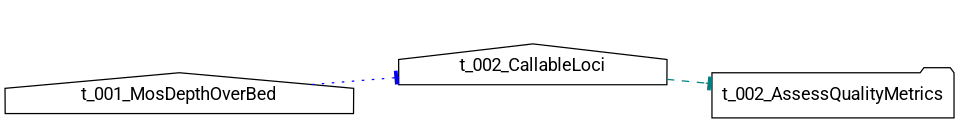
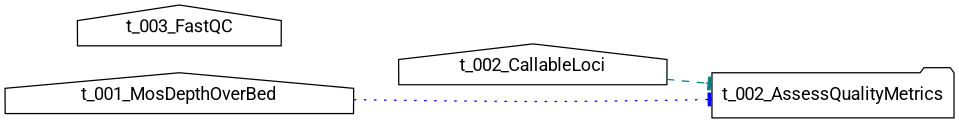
node "t_003_FastQC": added
edge "t_001_MosDepthOverBed" -> "t_002_CallableLoci": now "t_001_MosDepthOverBed" -> "t_002_AssessQualityMetrics"
